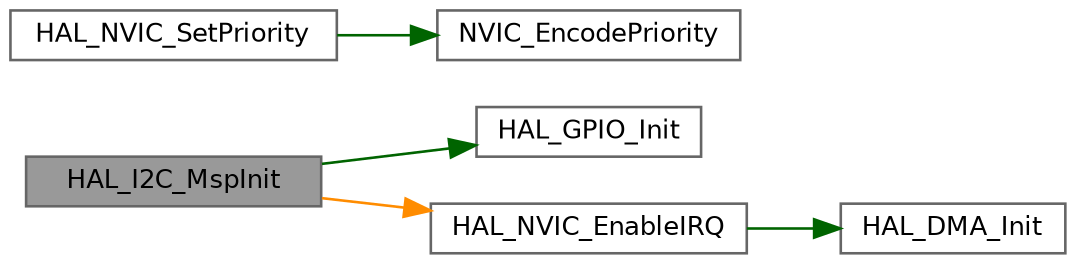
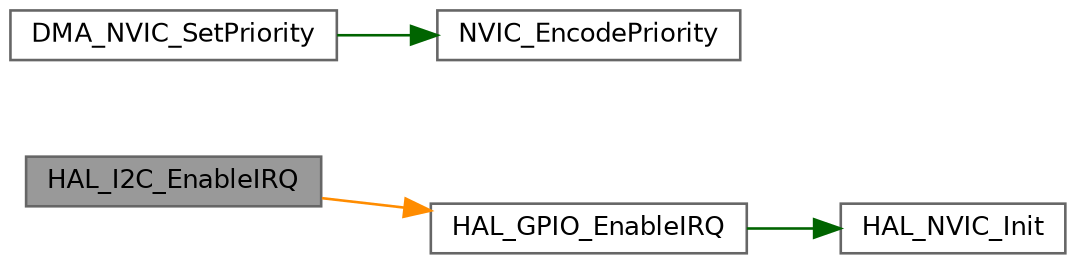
node "HAL_NVIC_SetPriority": label "HAL_NVIC_SetPriority" -> "DMA_NVIC_SetPriority"
node "HAL_GPIO_Init": removed
node "HAL_I2C_MspInit": label "HAL_I2C_MspInit" -> "HAL_I2C_EnableIRQ"
node "HAL_NVIC_EnableIRQ": label "HAL_NVIC_EnableIRQ" -> "HAL_GPIO_EnableIRQ"
node "HAL_DMA_Init": label "HAL_DMA_Init" -> "HAL_NVIC_Init"
